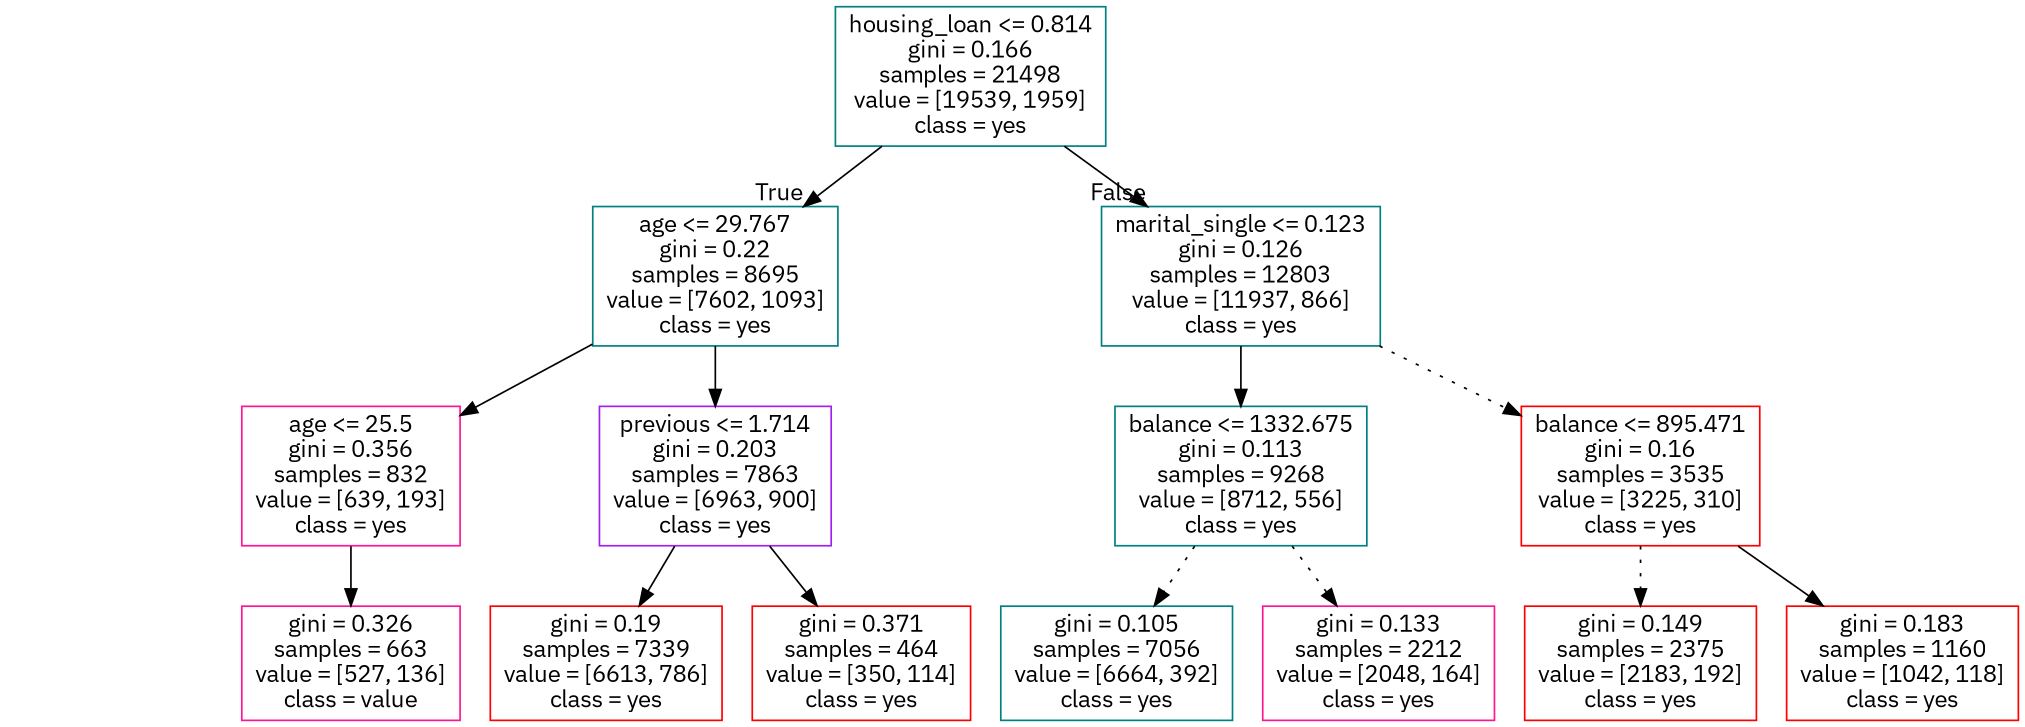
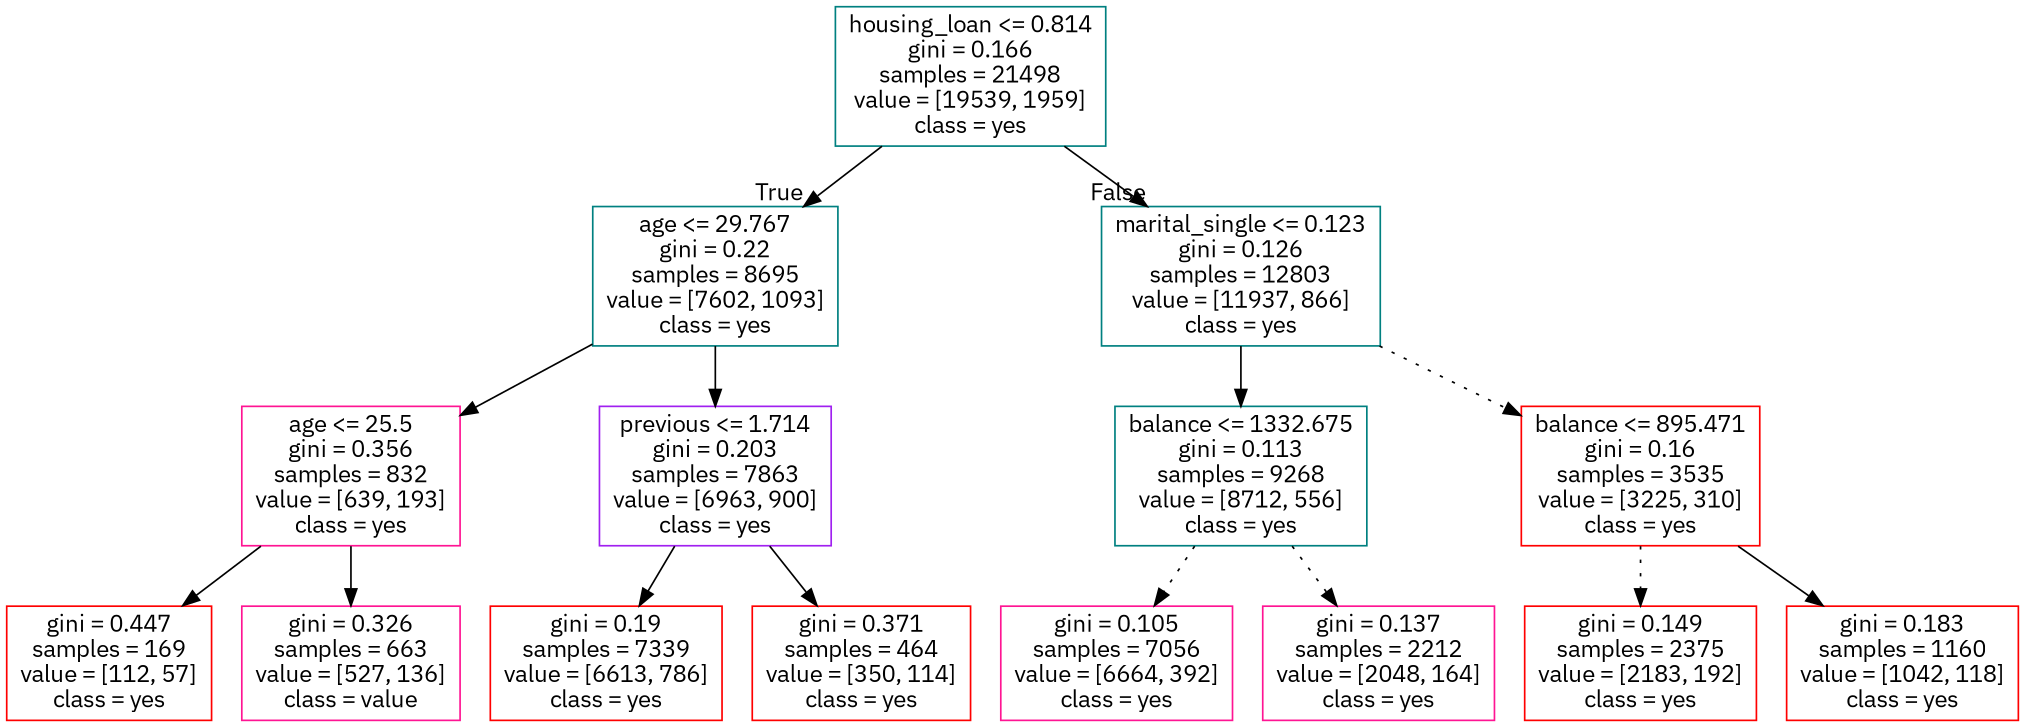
node "gini = 0.447 samples = 169 value = [112, 57] class = yes": added
node "gini = 0.105 samples = 7056 value = [6664, 392] class = yes": color teal -> deeppink
node "gini = 0.133 samples = 2212 value = [2048, 164] class = yes": label "gini = 0.133 samples = 2212 value = [2048, 164] class = yes" -> "gini = 0.137 samples = 2212 value = [2048, 164] class = yes"
